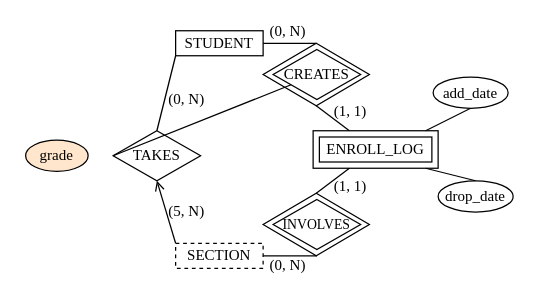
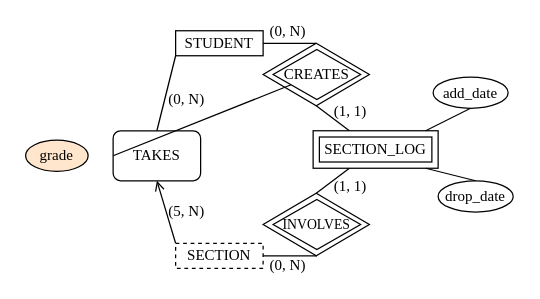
node "ENROLL_LOG": label "ENROLL_LOG" -> "SECTION_LOG"
node "TAKES": shape diamond -> rounded rectangle
